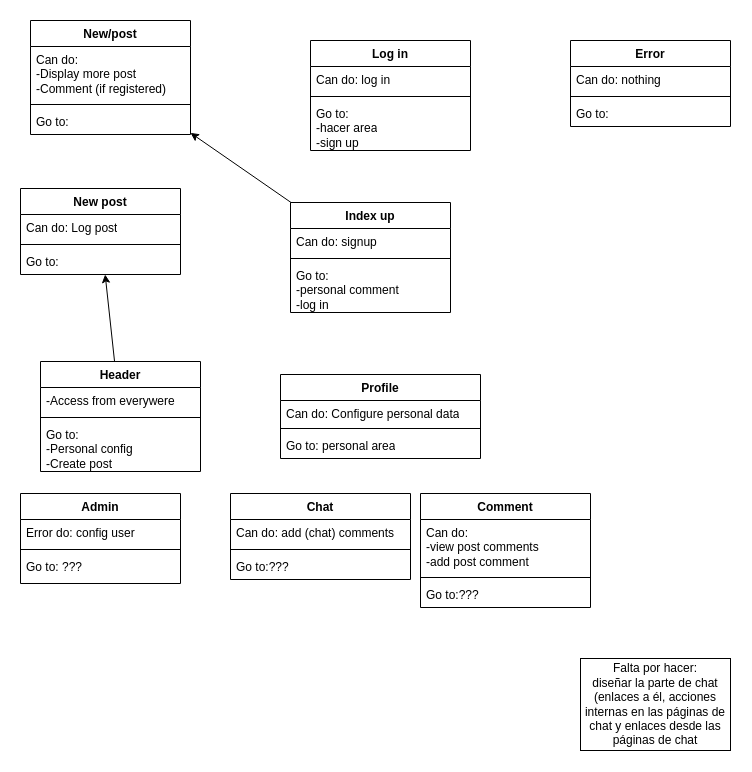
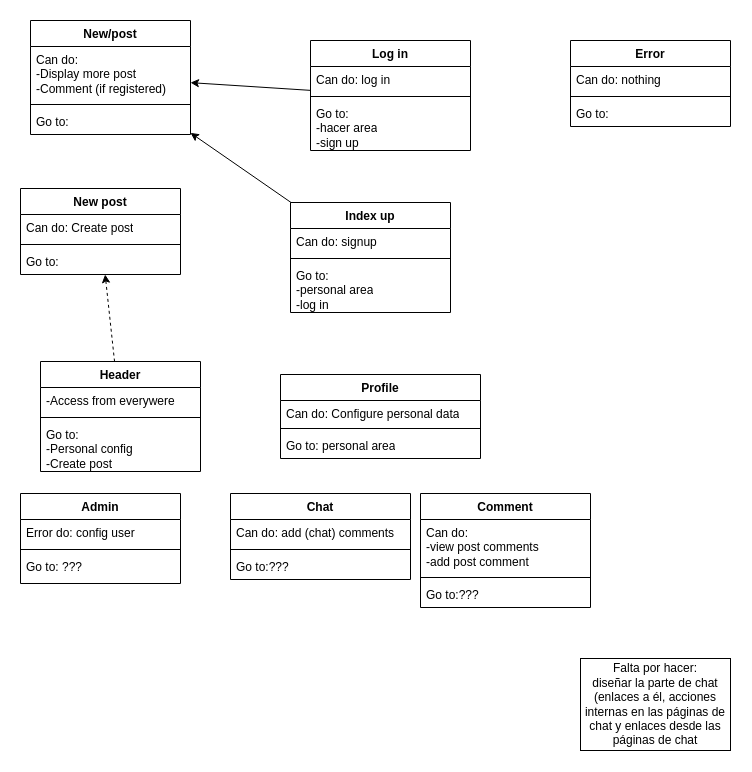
edge "Log in" -> "New/post": added
node "Can do: Log post": label "Can do: Log post" -> "Can do: Create post"
node "Go to: -personal comment -log in": label "Go to: -personal comment -log in" -> "Go to: -personal area -log in"
edge "Header" -> "New post": style solid -> dashed
